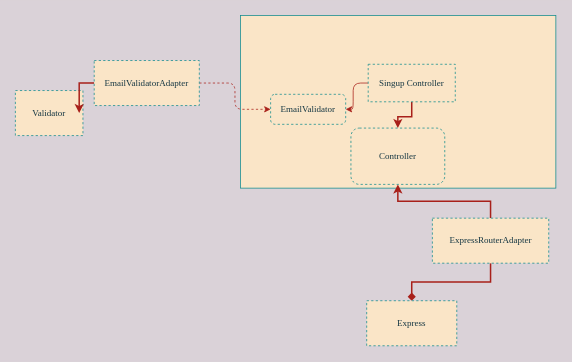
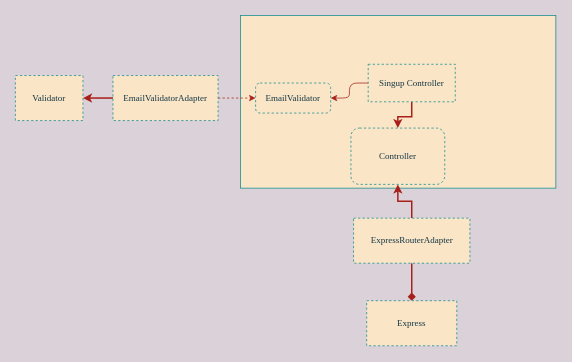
node "EmailValidatorAdapter": moved (147, 83) -> (165, 98)
node "EmailValidator": moved (308, 109) -> (293, 98)
node "Validator": moved (49, 113) -> (49, 98)
node "ExpressRouterAdapter": moved (490, 240) -> (411, 240)
